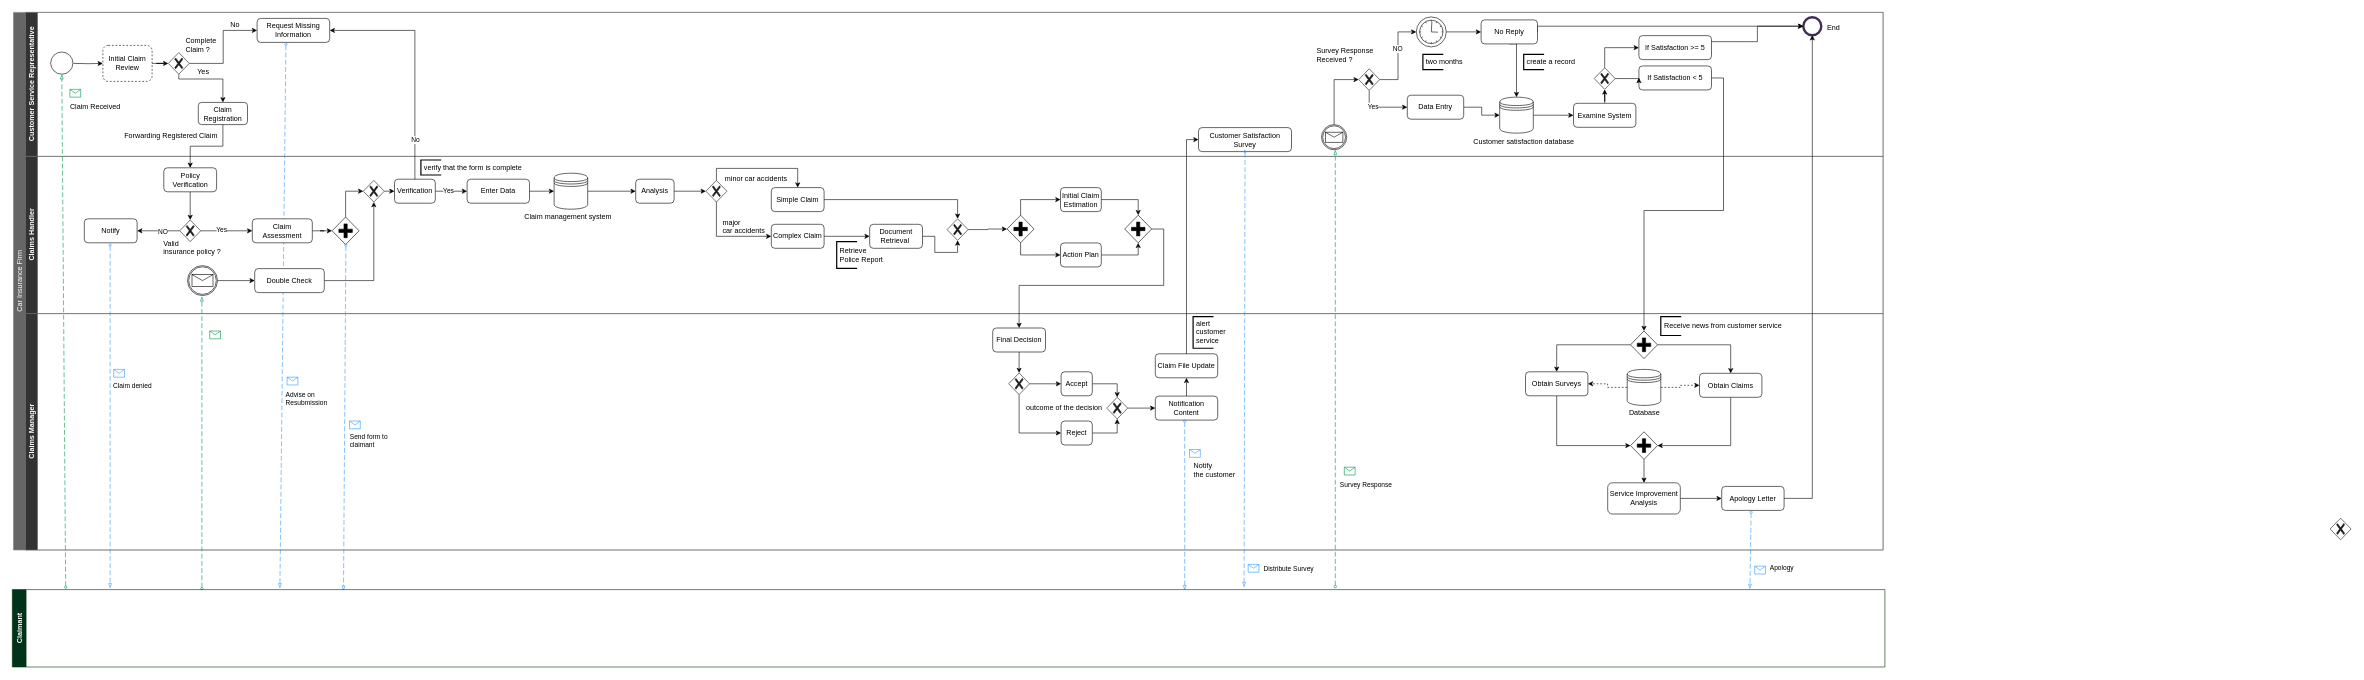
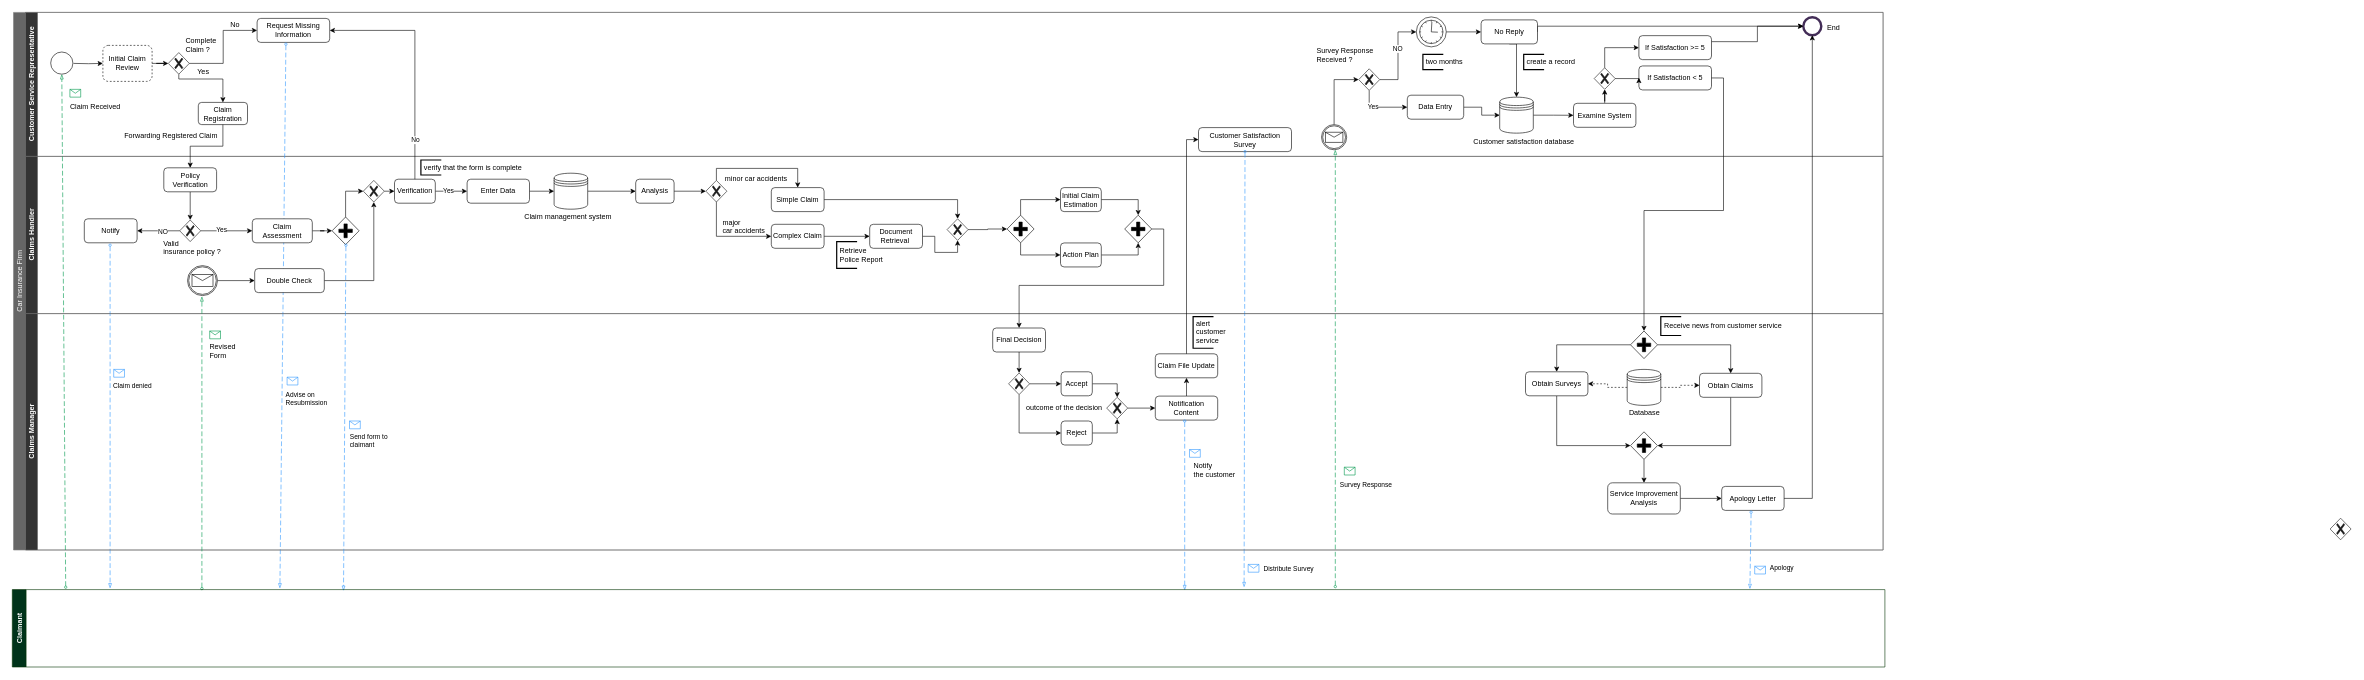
node "Revised Form": added
